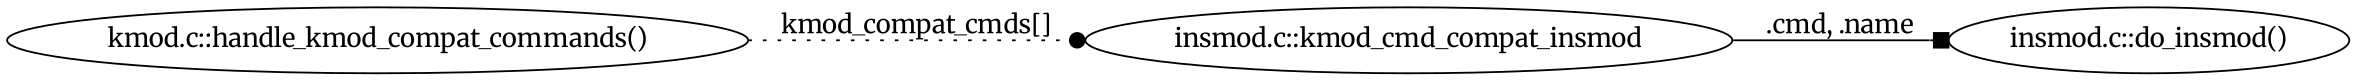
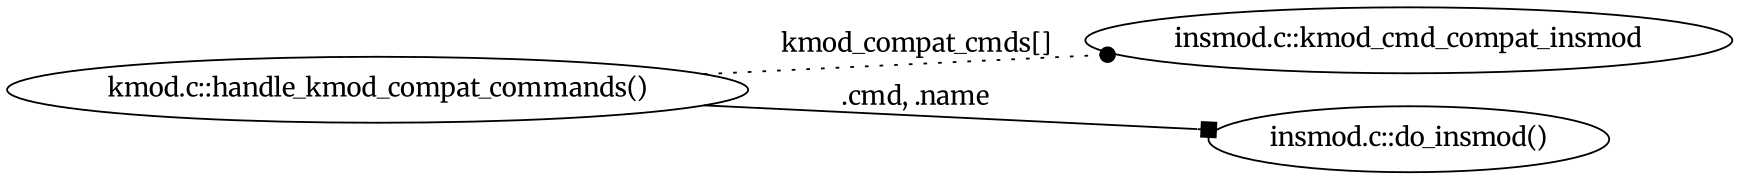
edge "insmod.c::kmod_cmd_compat_insmod" -> "insmod.c::do_insmod()": now "kmod.c::handle_kmod_compat_commands()" -> "insmod.c::do_insmod()"
